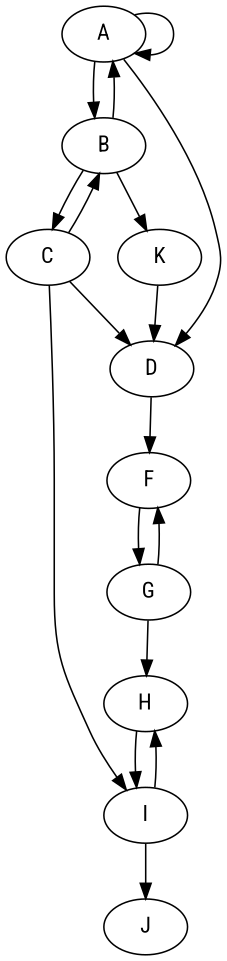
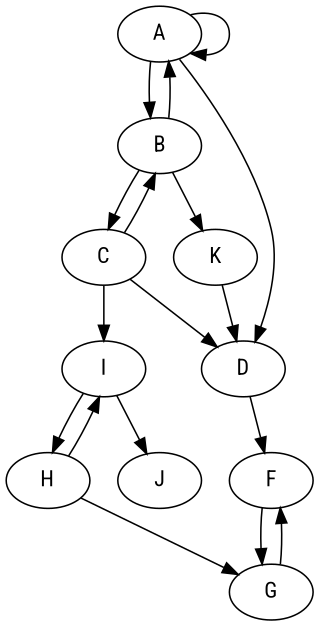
edge "G" -> "H": reversed
